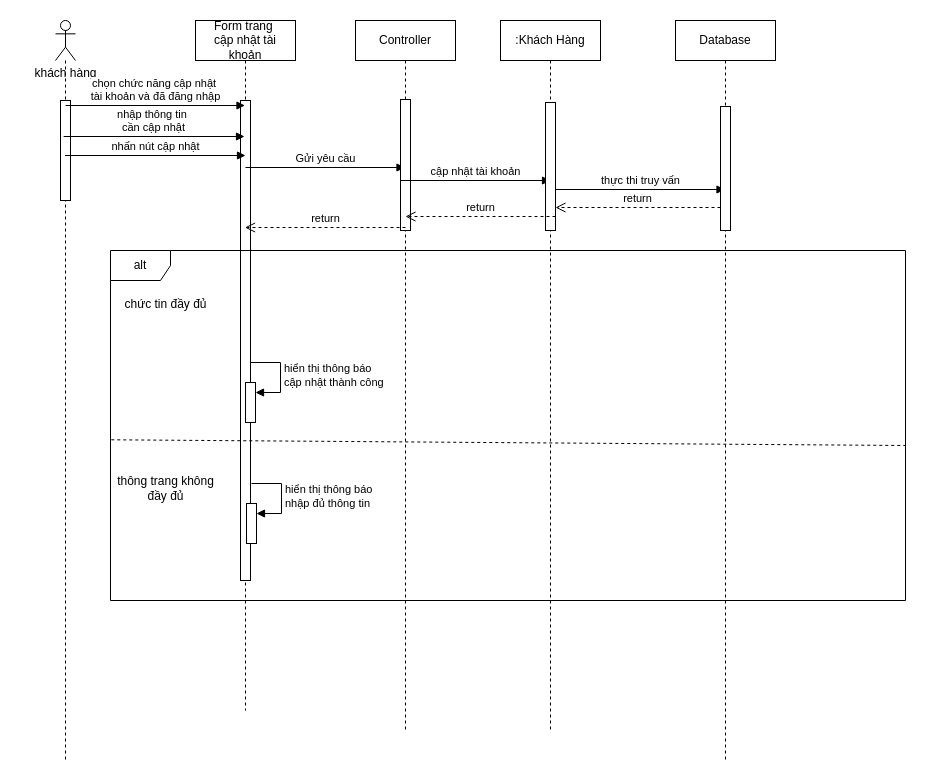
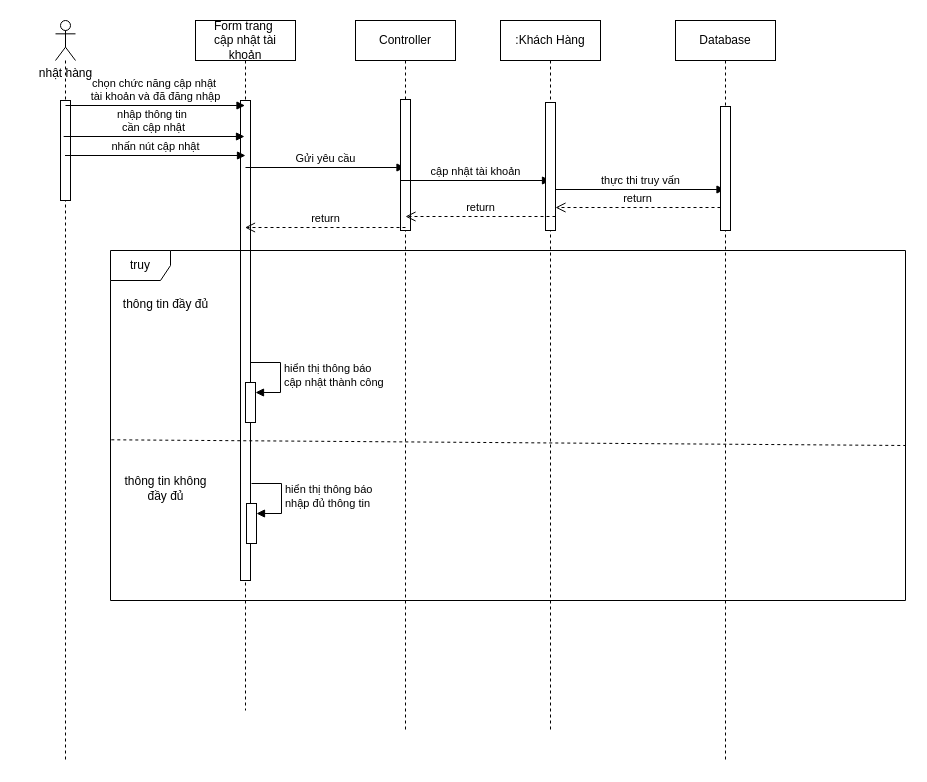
node "khách hàng": label "khách hàng" -> "nhật hàng"
node "alt": label "alt" -> "truy"
node "chức tin đầy đủ": label "chức tin đầy đủ" -> "thông tin đầy đủ"
node "thông trang không đầy đủ": label "thông trang không đầy đủ" -> "thông tin không đầy đủ"
